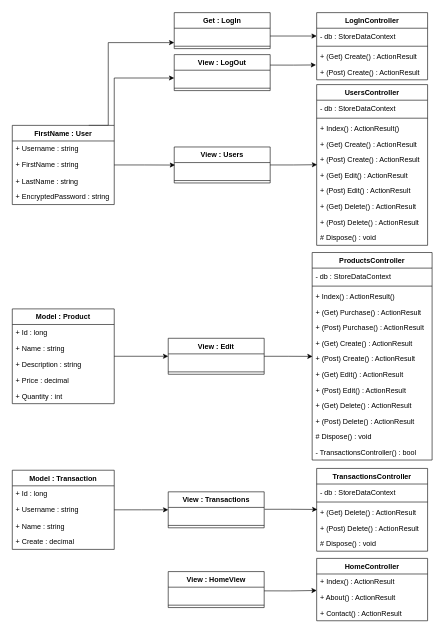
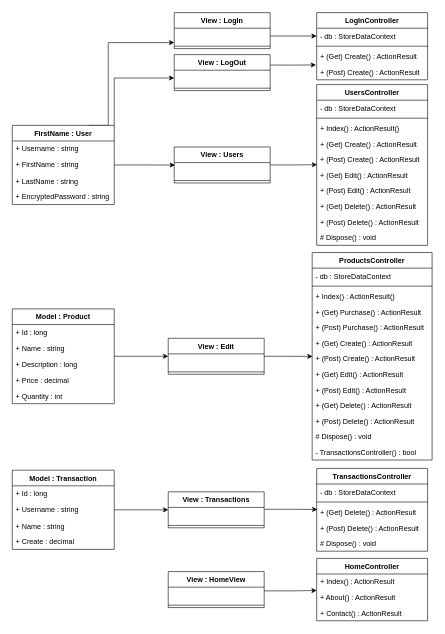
node "Get : LogIn": label "Get : LogIn" -> "View : LogIn"
node "+ Description : string": label "+ Description : string" -> "+ Description : long"
